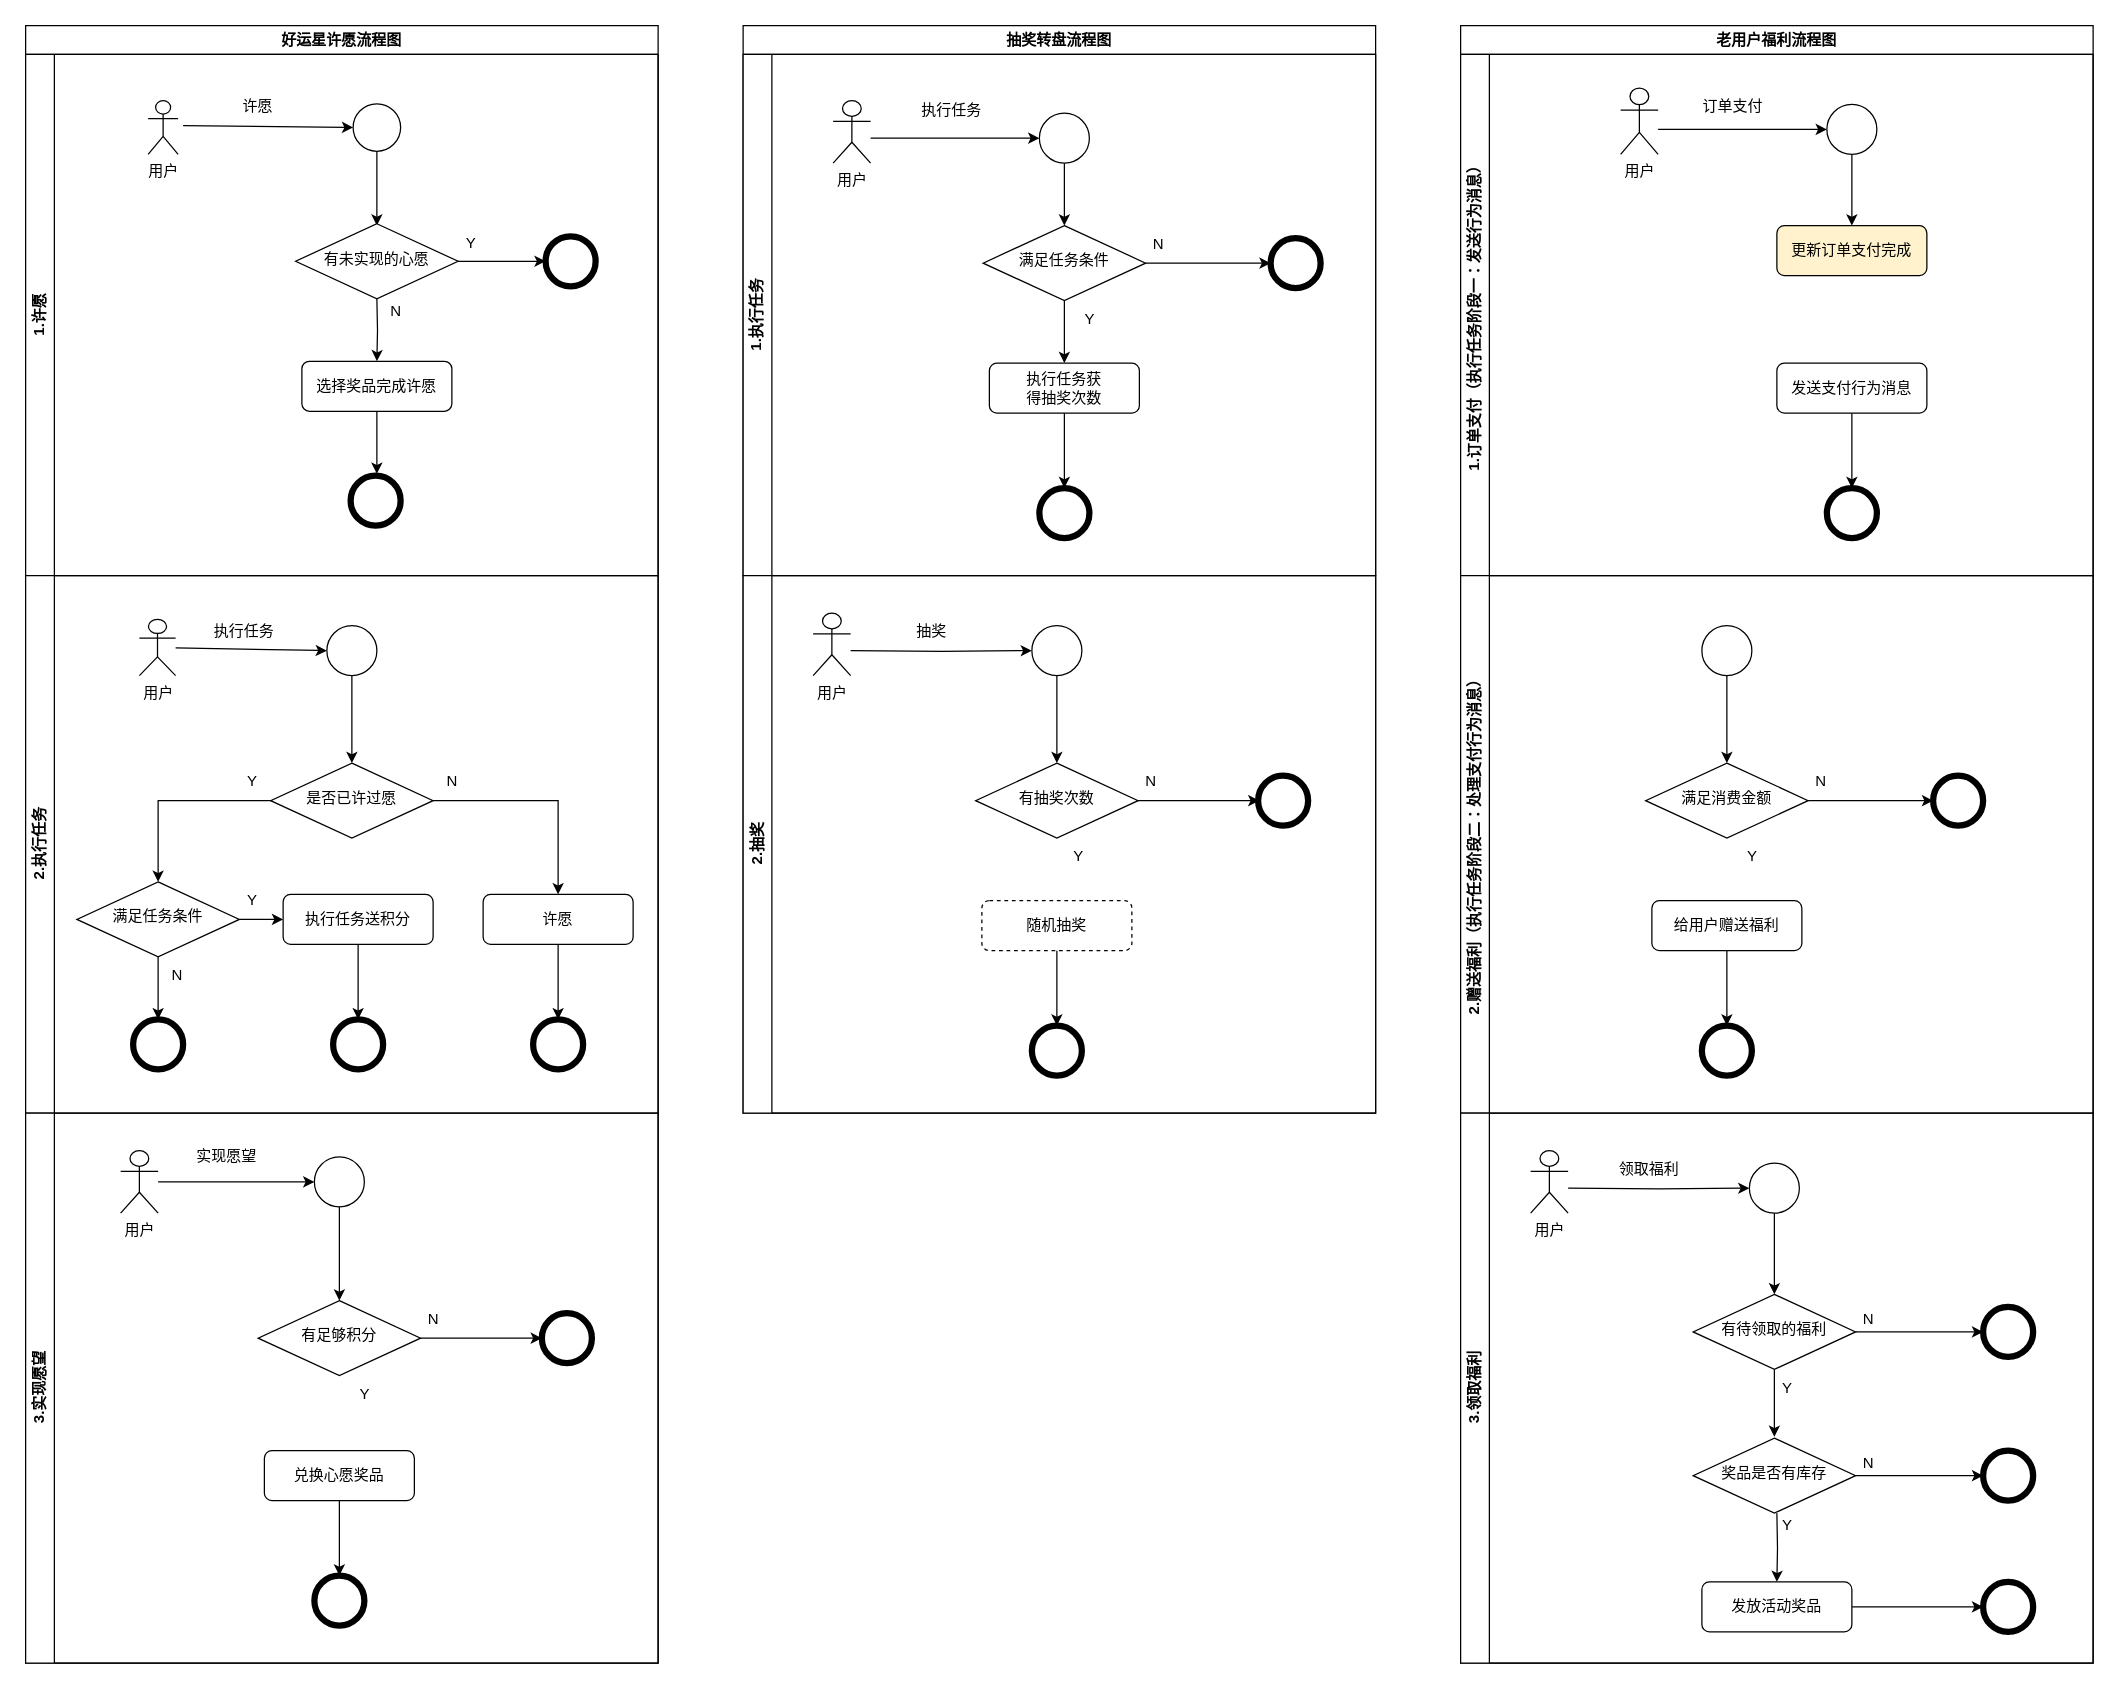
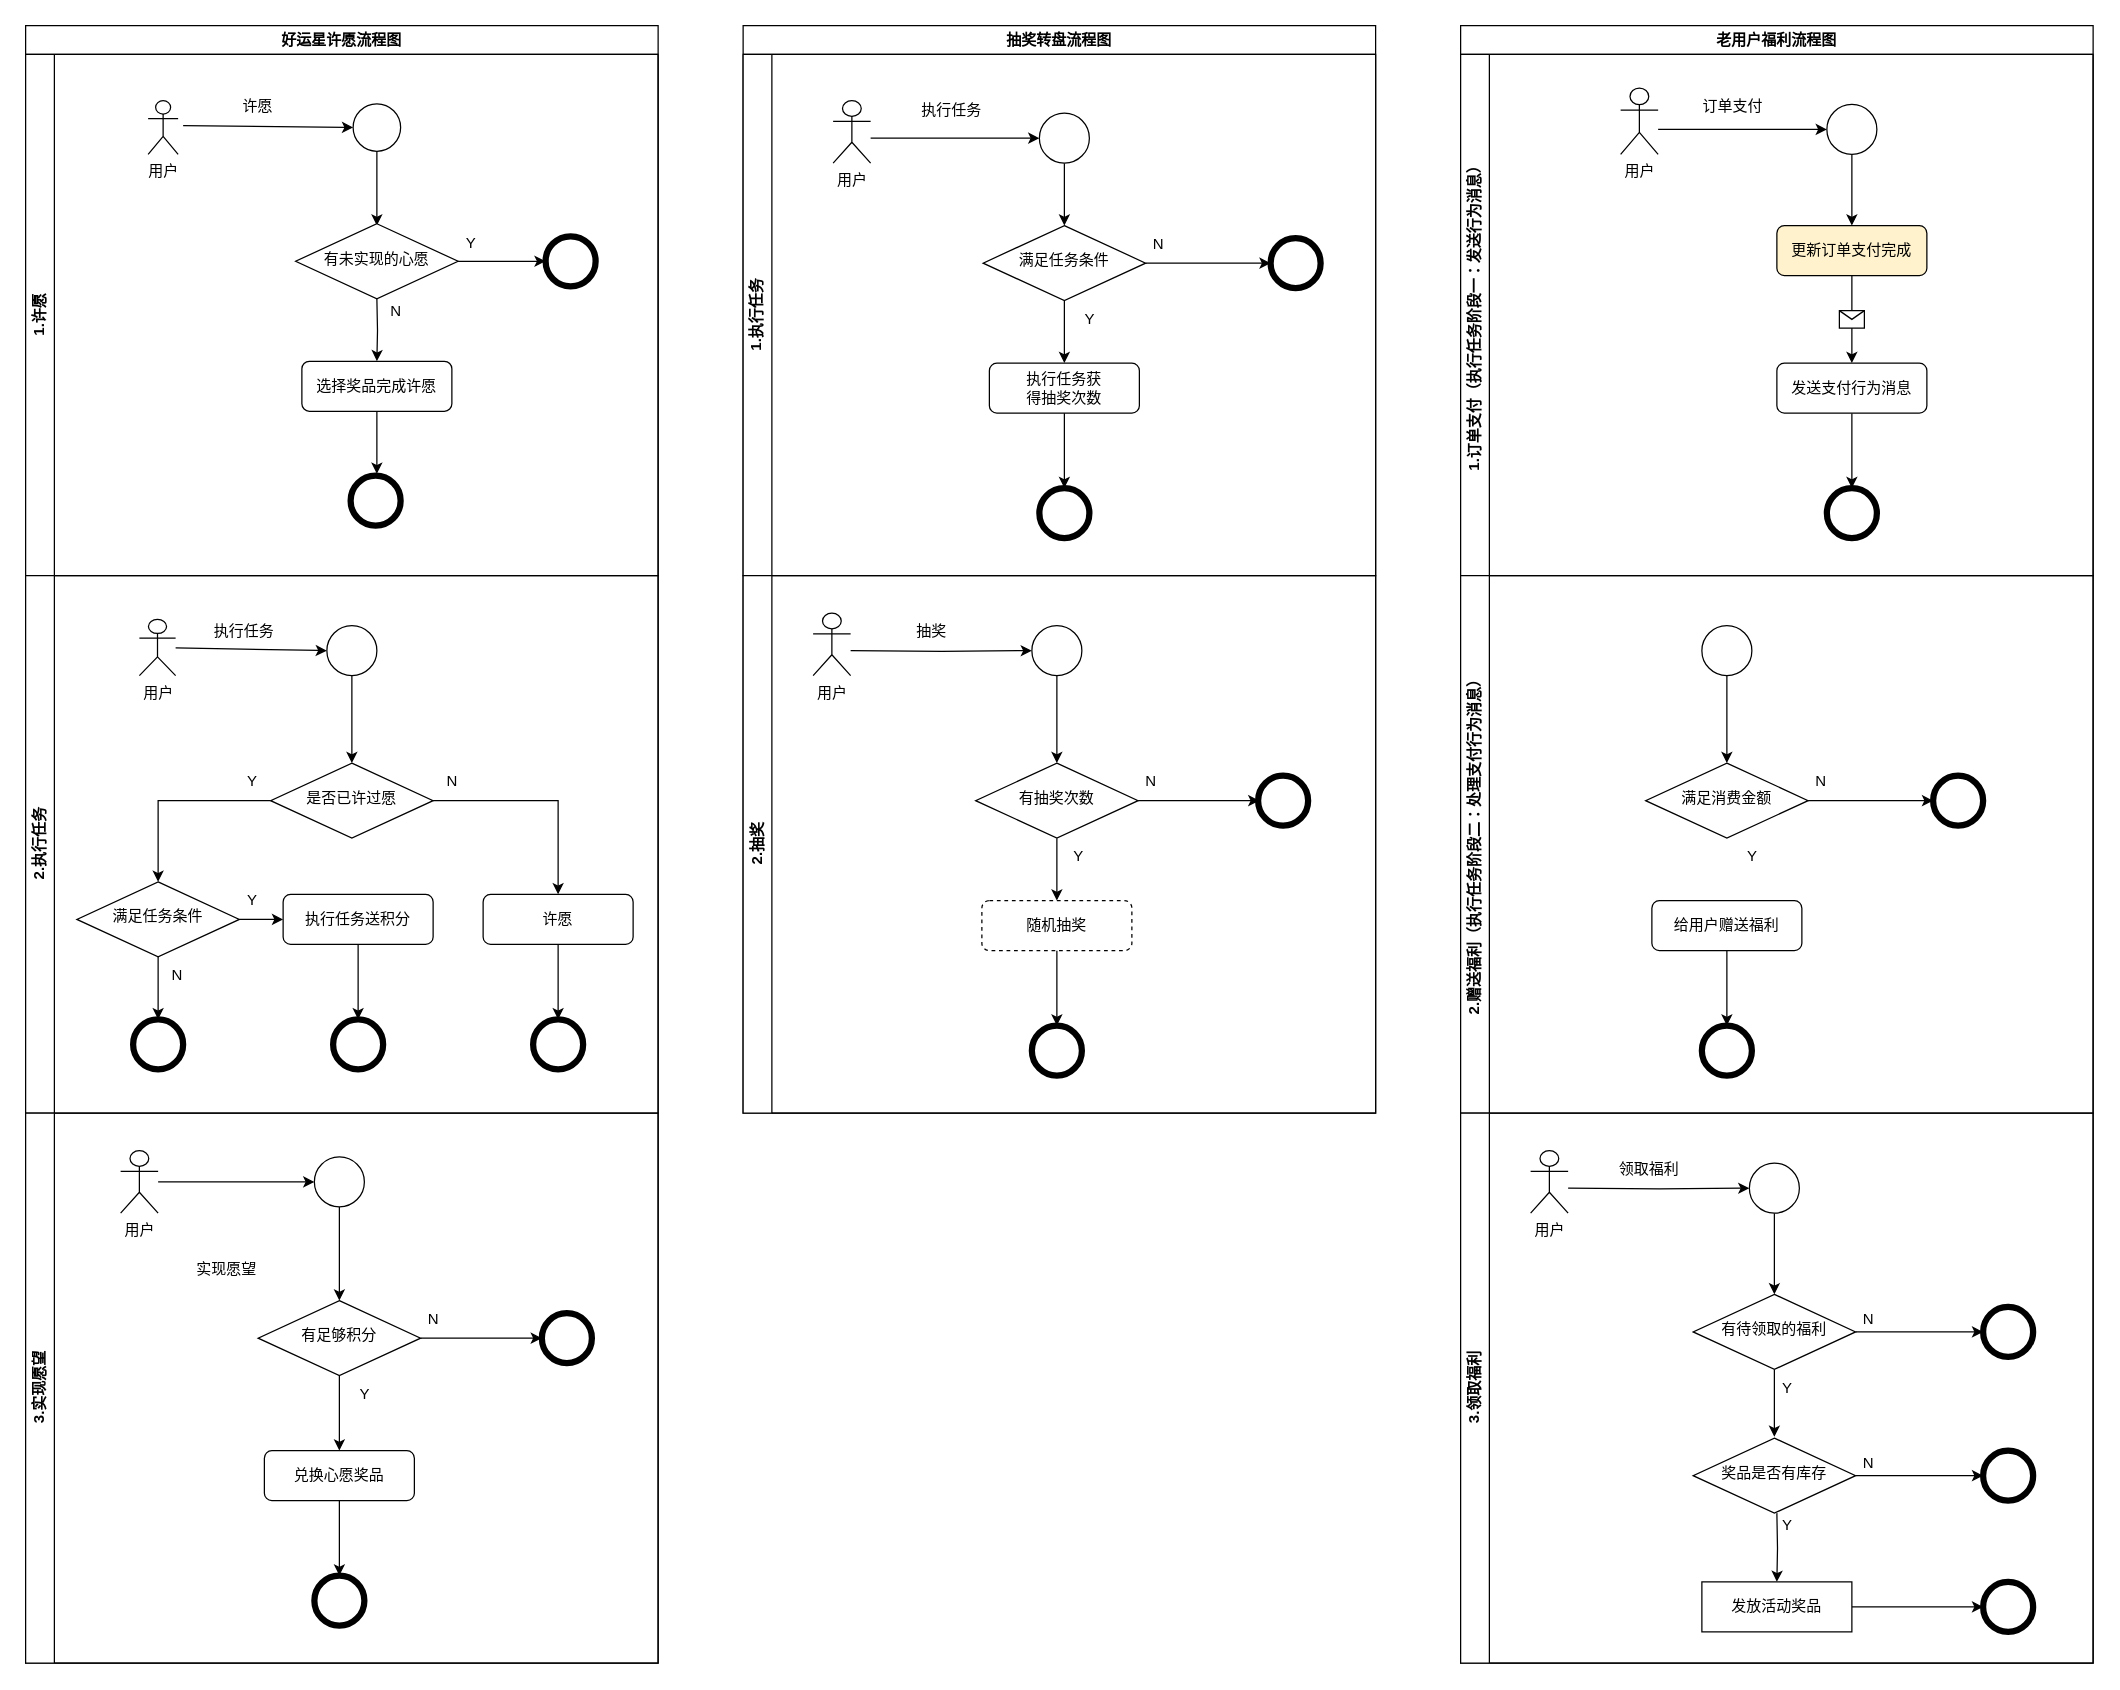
edge "更新订单支付完成" -> "发送支付行为消息": added
edge "有抽奖次数" -> "随机抽奖": added
node "实现愿望": moved (227, 1157) -> (227, 1269)
edge "有足够积分" -> "兑换心愿奖品": added
node "发放活动奖品": shape rounded rectangle -> rectangle
